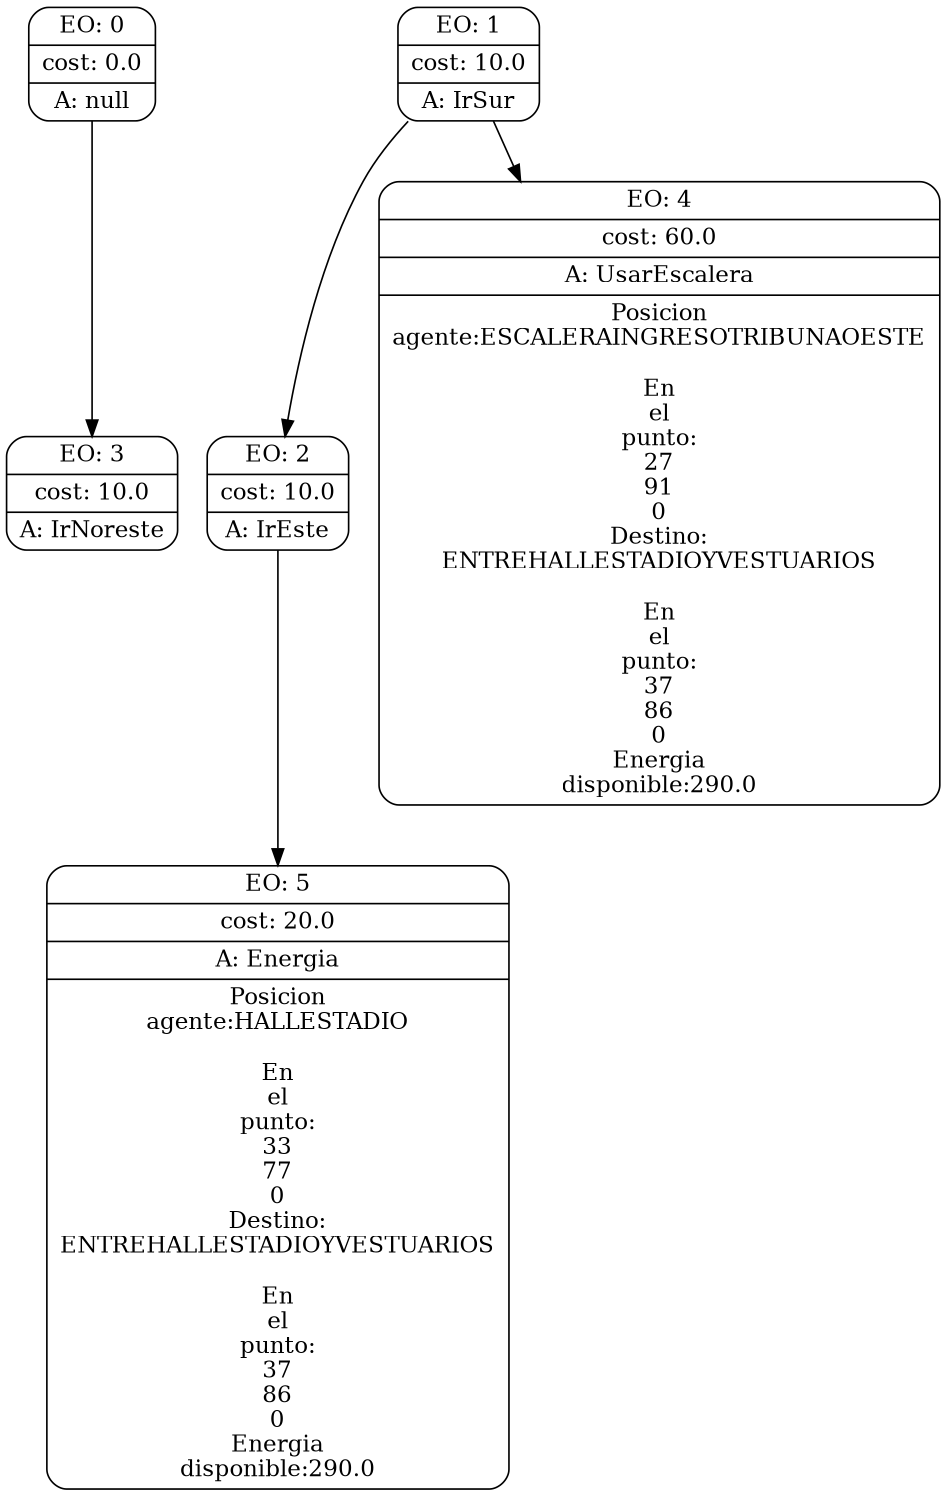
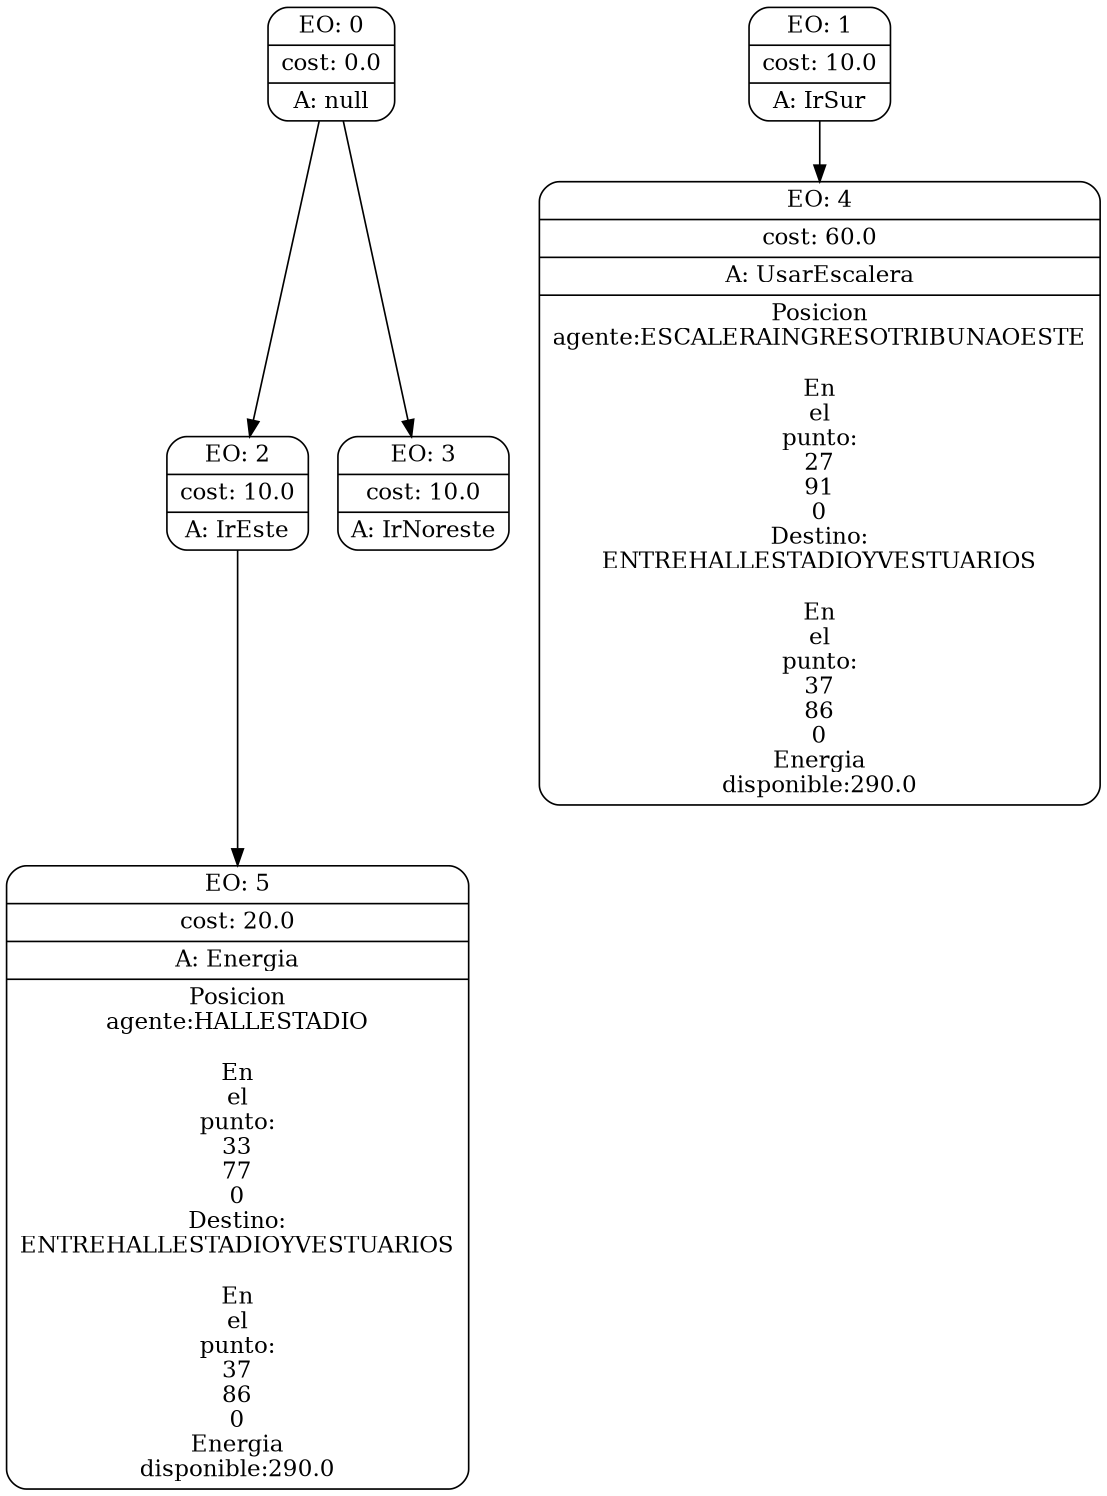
edge "EO: 1" -> "EO: 2": now "EO: 0" -> "EO: 2"
